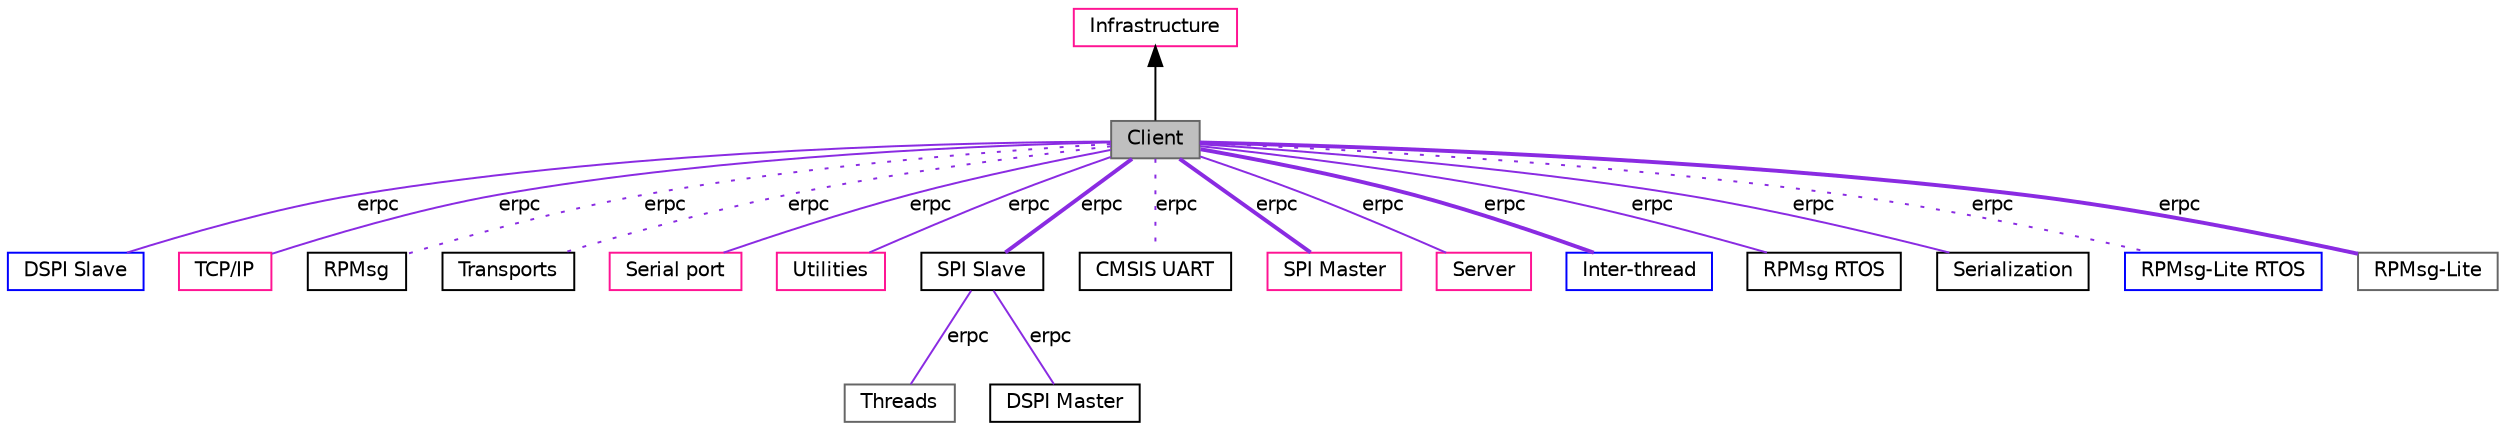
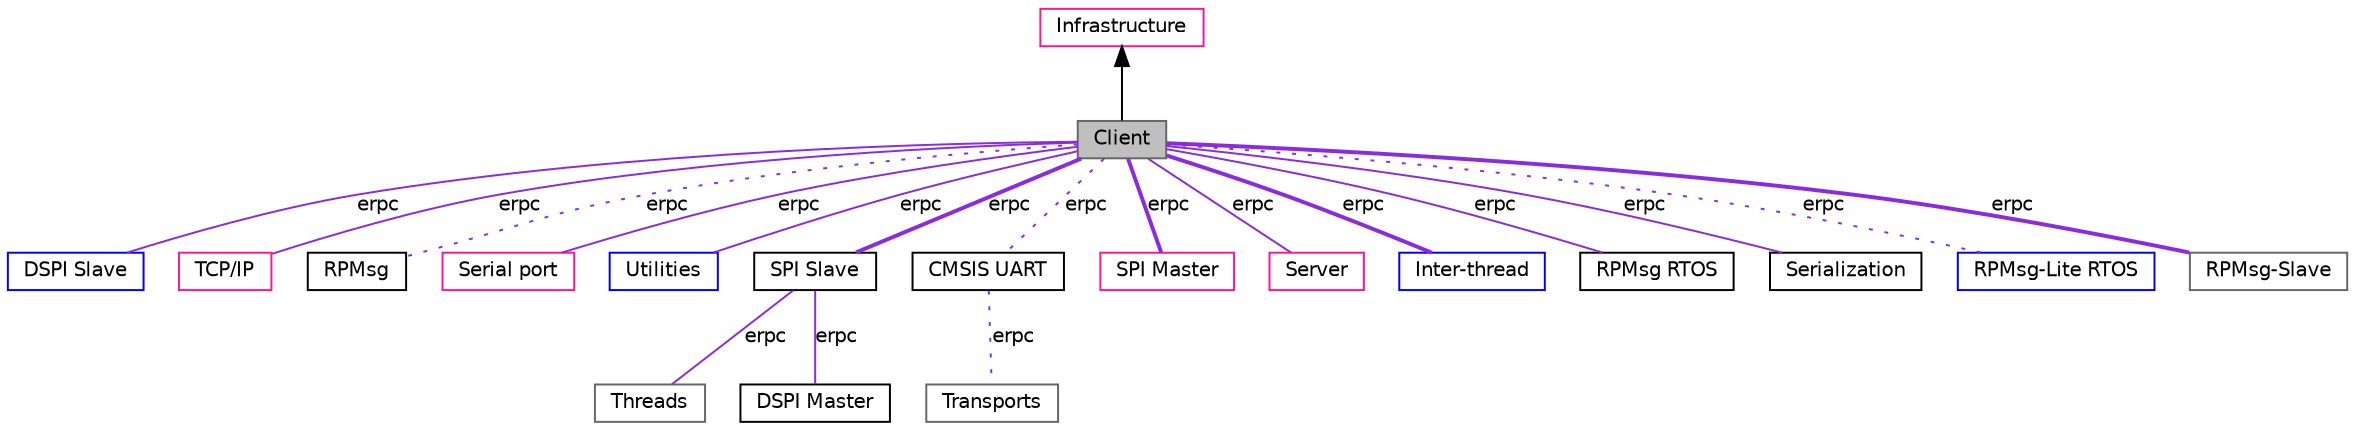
edge "Client" -- "Transports": now "CMSIS UART" -- "Transports"
node "Transports": color black -> gray40
node "Utilities": color deeppink -> blue
node "RPMsg-Lite": label "RPMsg-Lite" -> "RPMsg-Slave"
